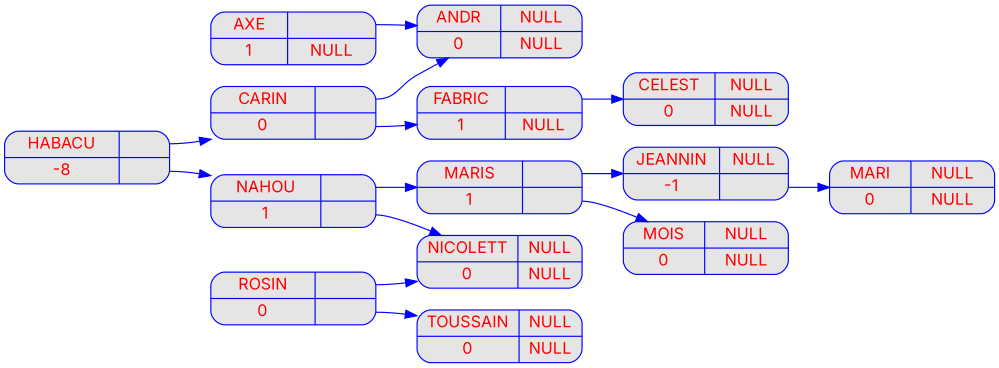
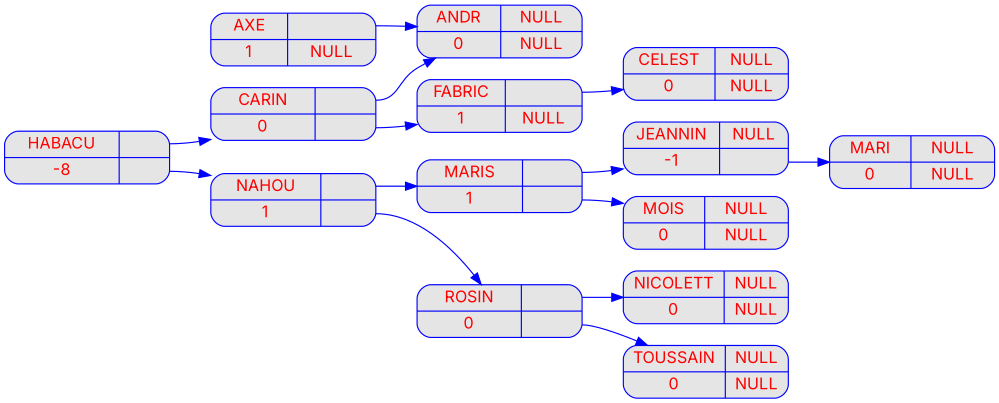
edge "NAHOU" -> "NICOLETT": now "NAHOU" -> "ROSIN"
